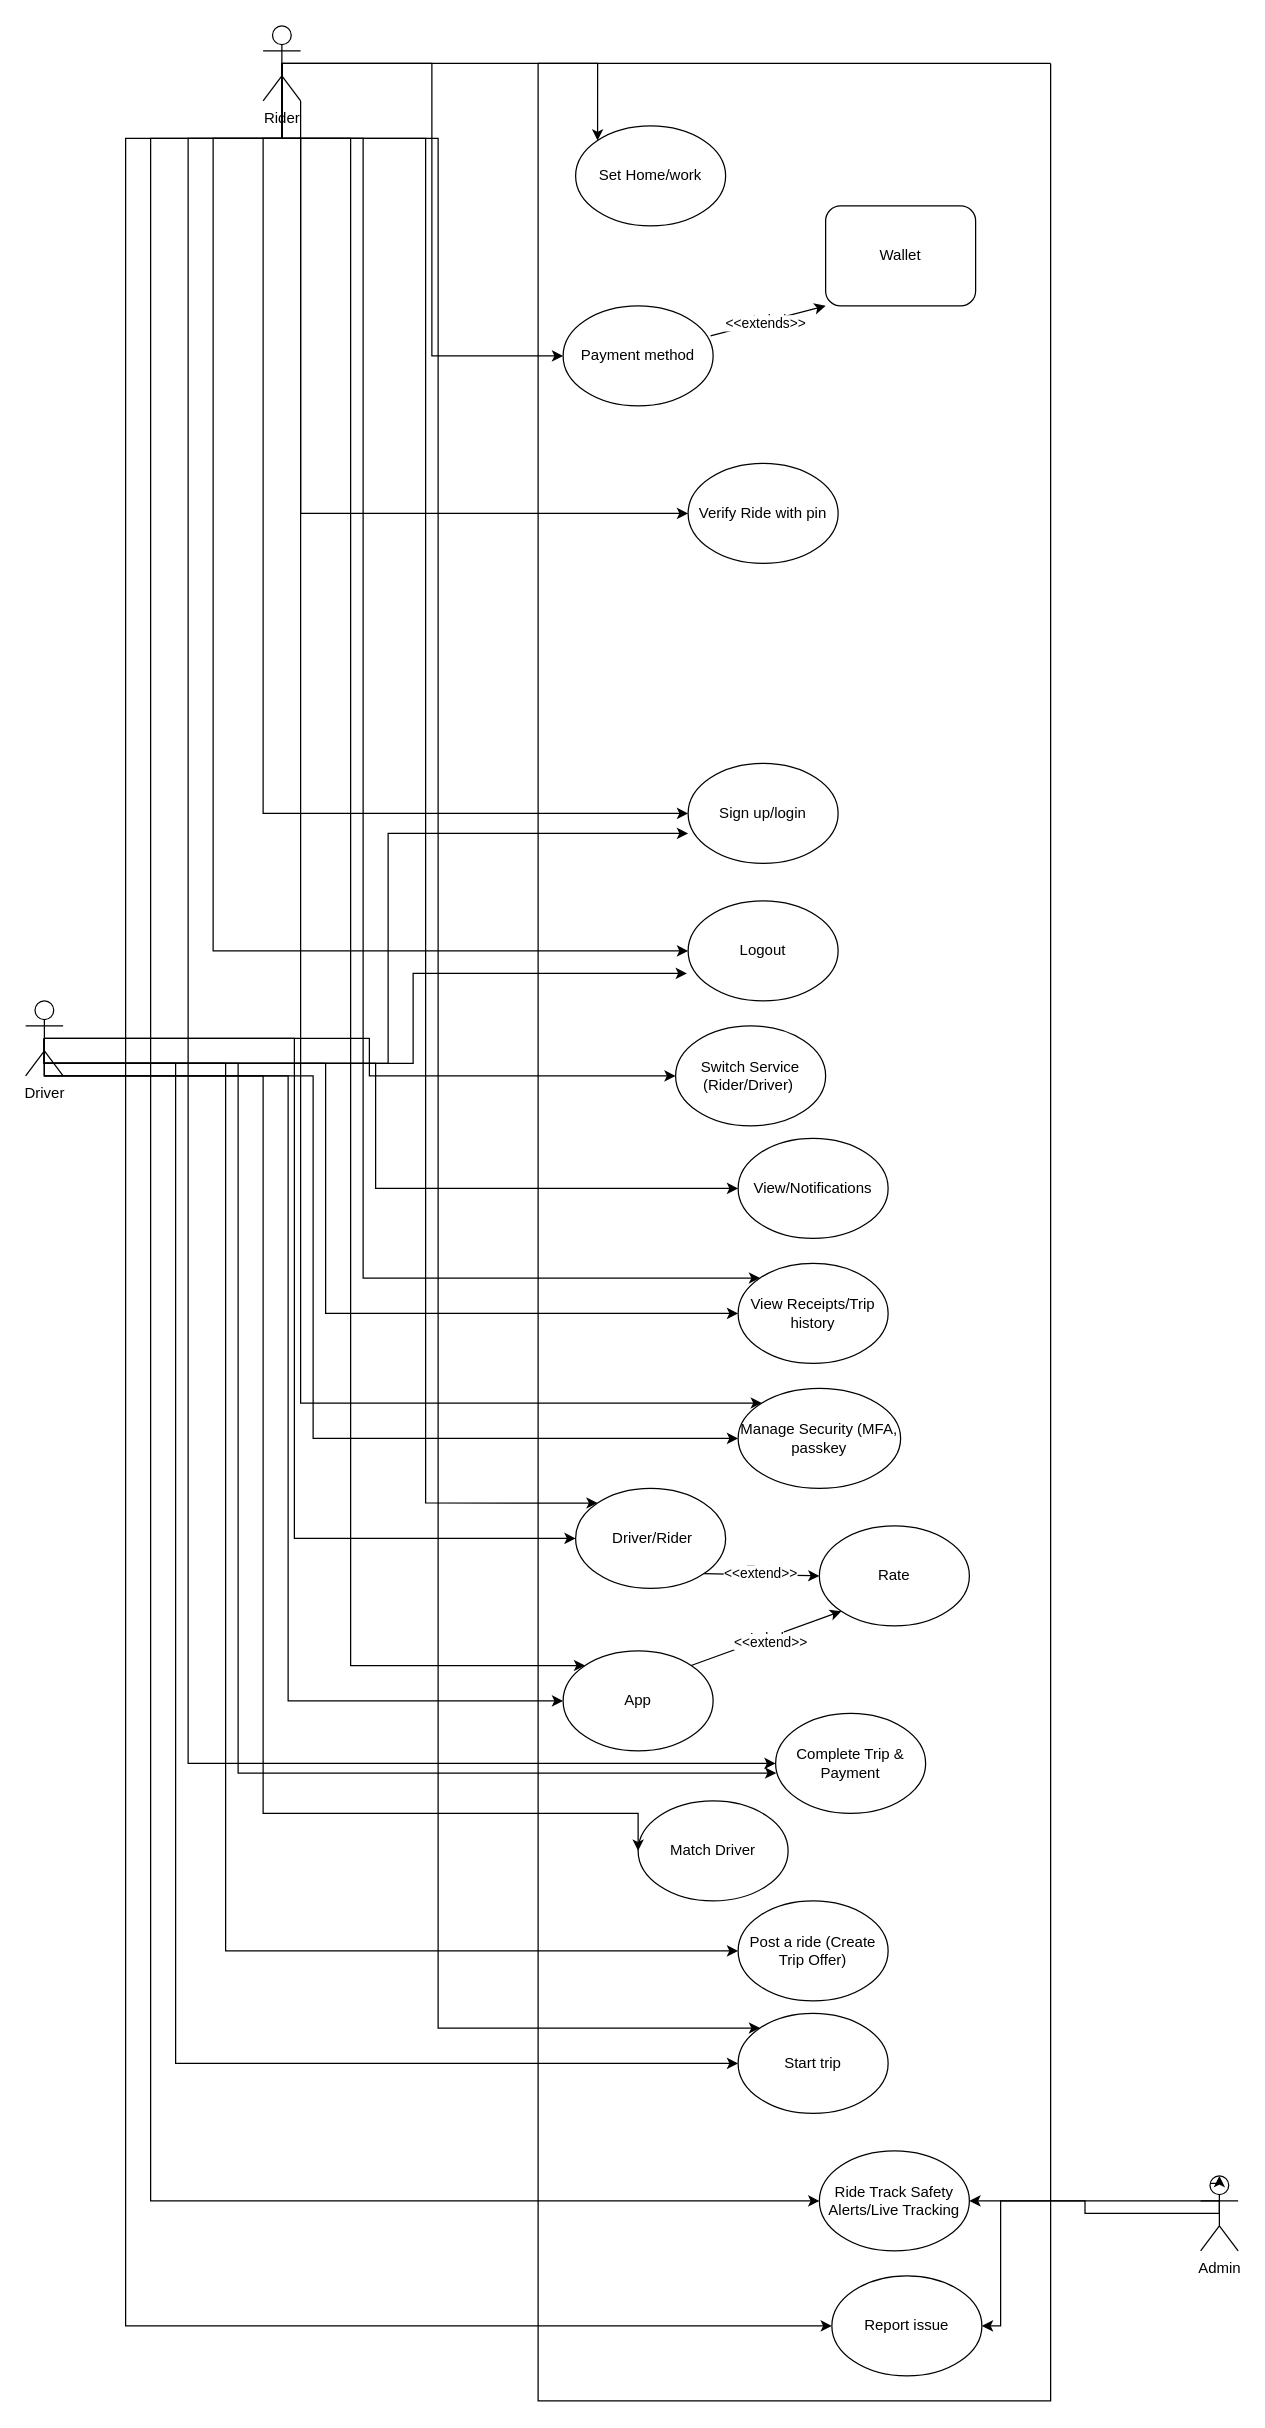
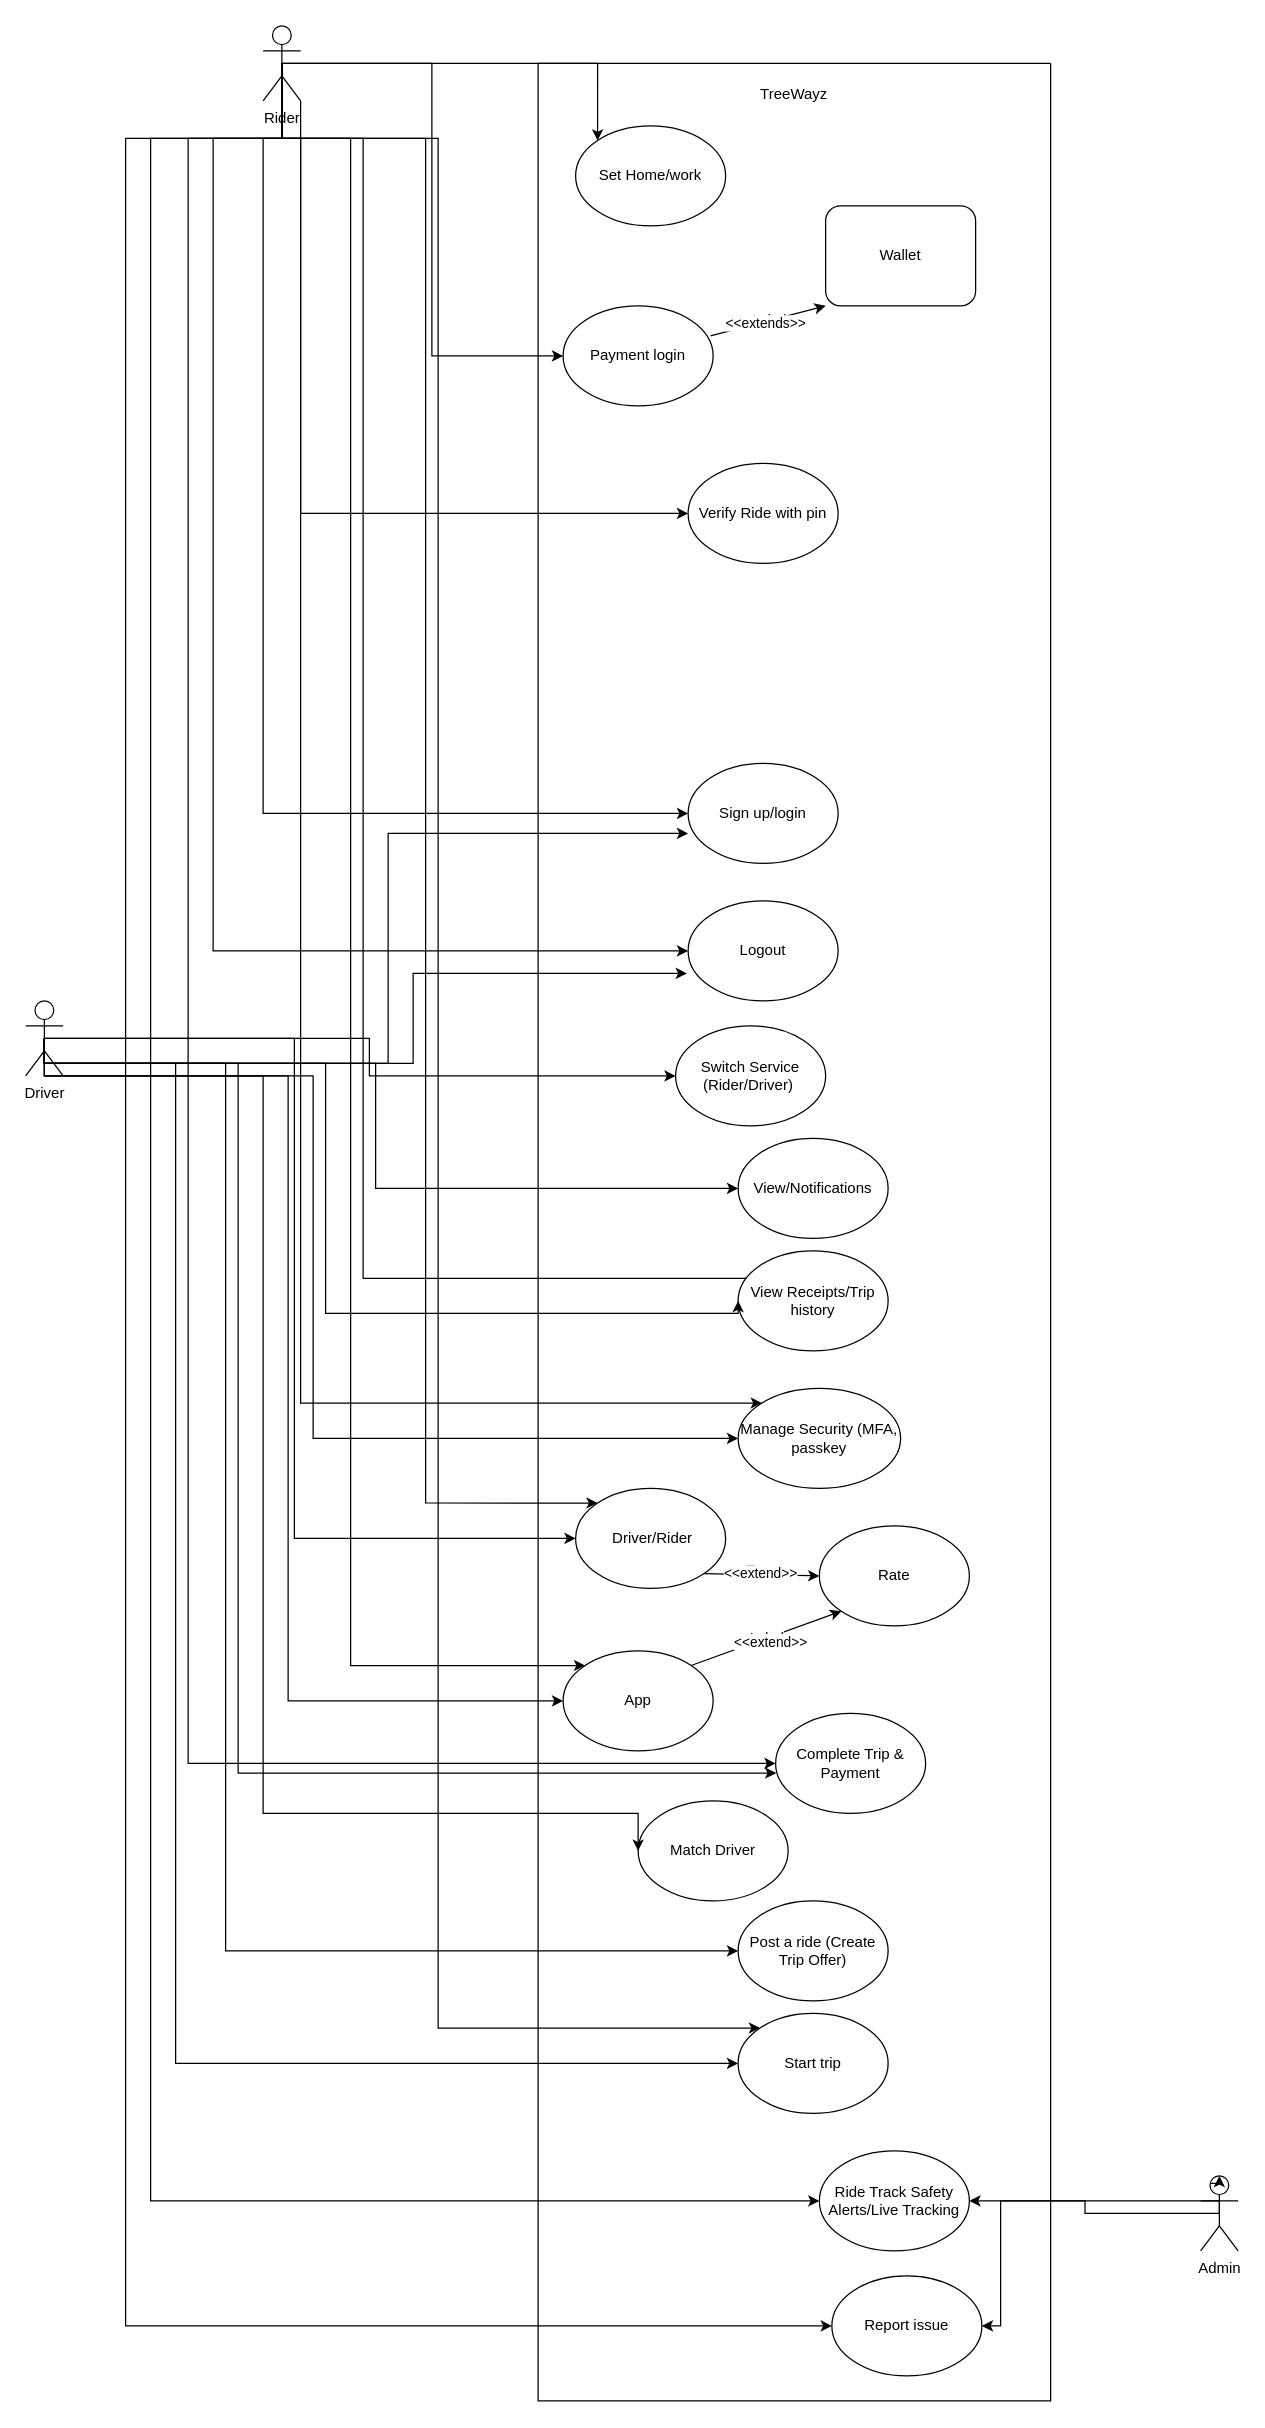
node "TreeWayz": added
node "Payment method": label "Payment method" -> "Payment login"
node "View Receipts/Trip history": moved (813, 1313) -> (813, 1301)
